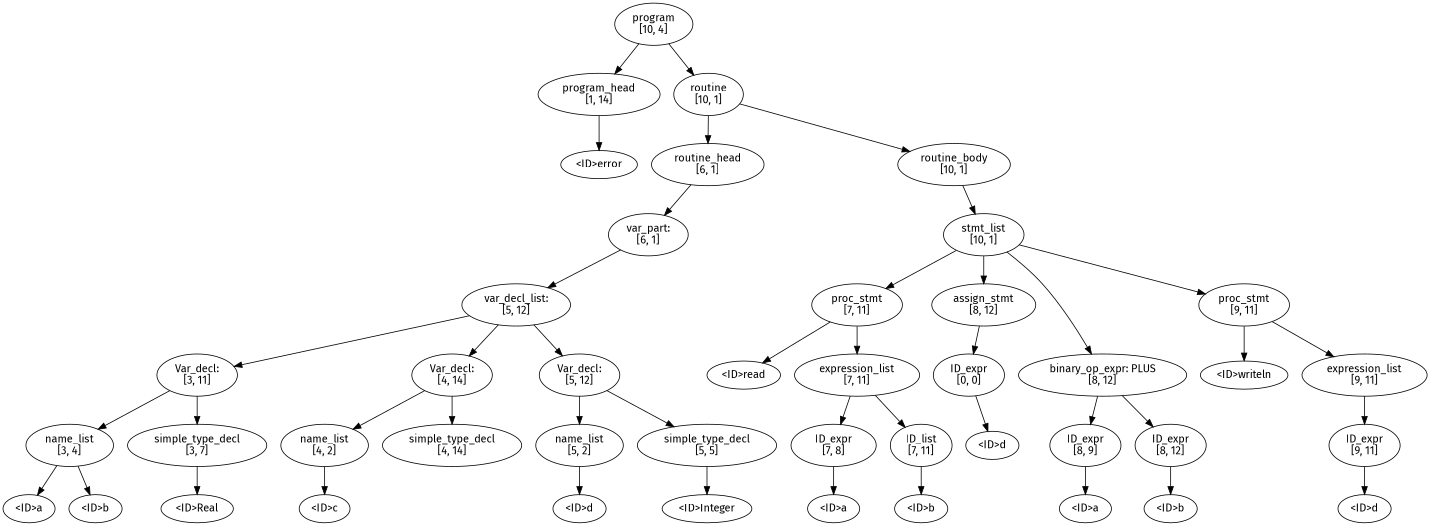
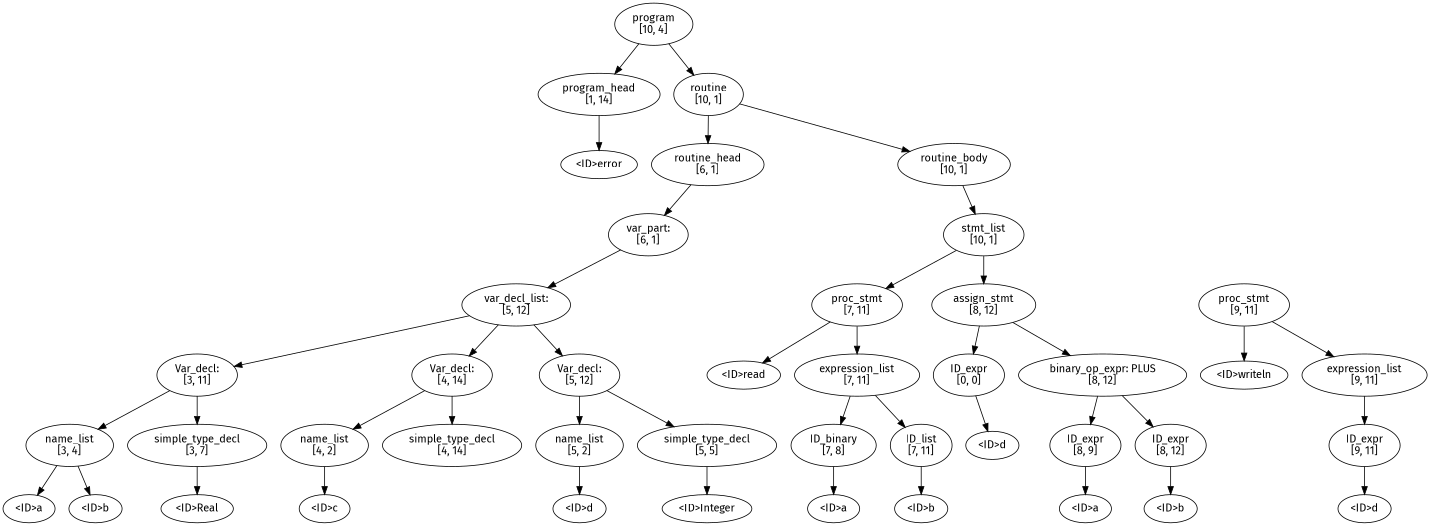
edge "stmt_list [10, 1]" -> "proc_stmt [9, 11]": removed
edge "stmt_list [10, 1]" -> "binary_op_expr: PLUS [8, 12]": now "assign_stmt [8, 12]" -> "binary_op_expr: PLUS [8, 12]"
node "ID_expr [7, 8]": label "ID_expr [7, 8]" -> "ID_binary [7, 8]"
